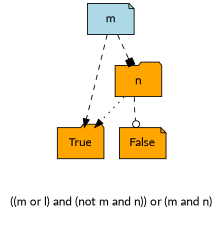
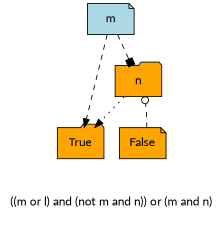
edge "n" -> "False": reversed
